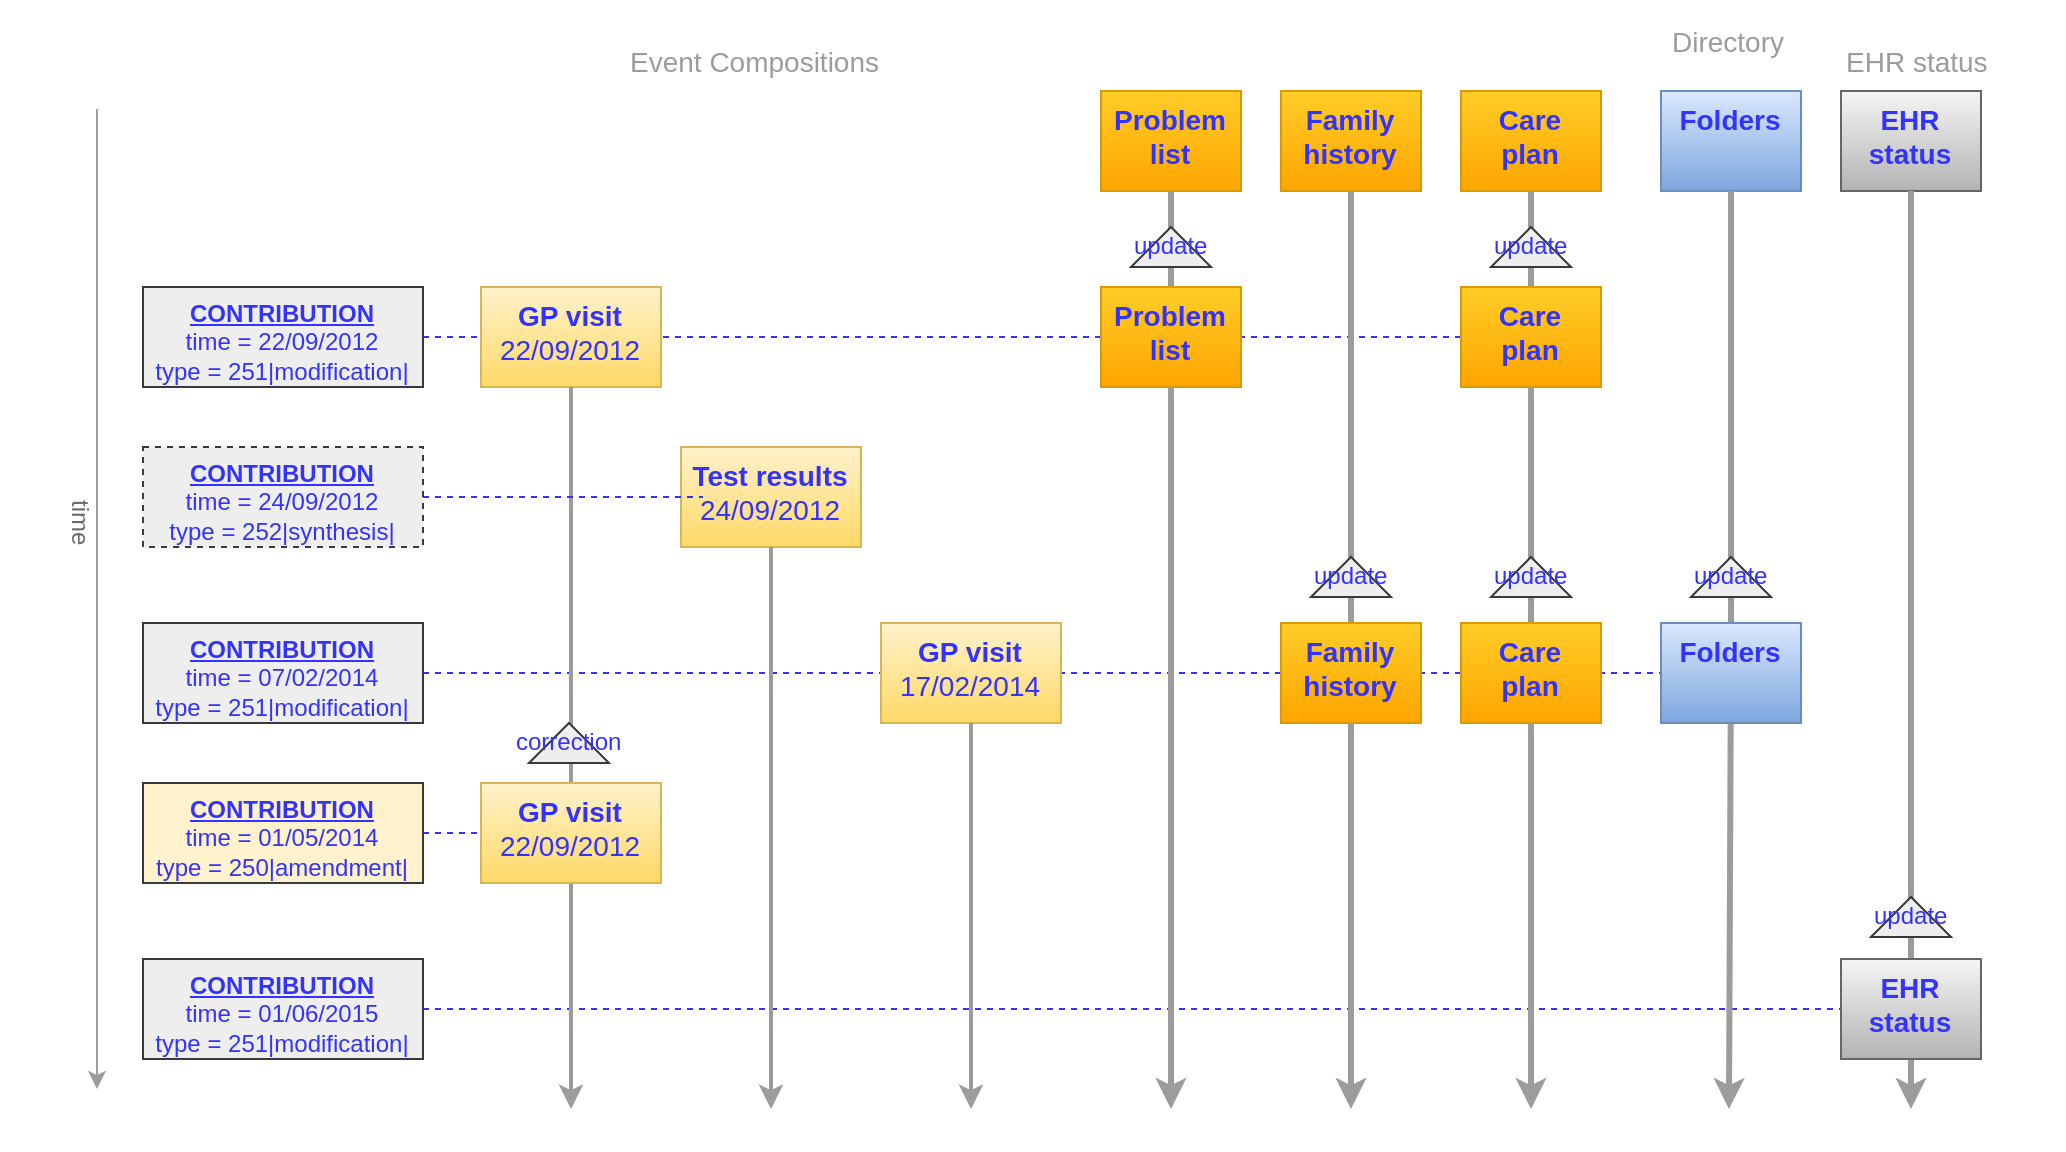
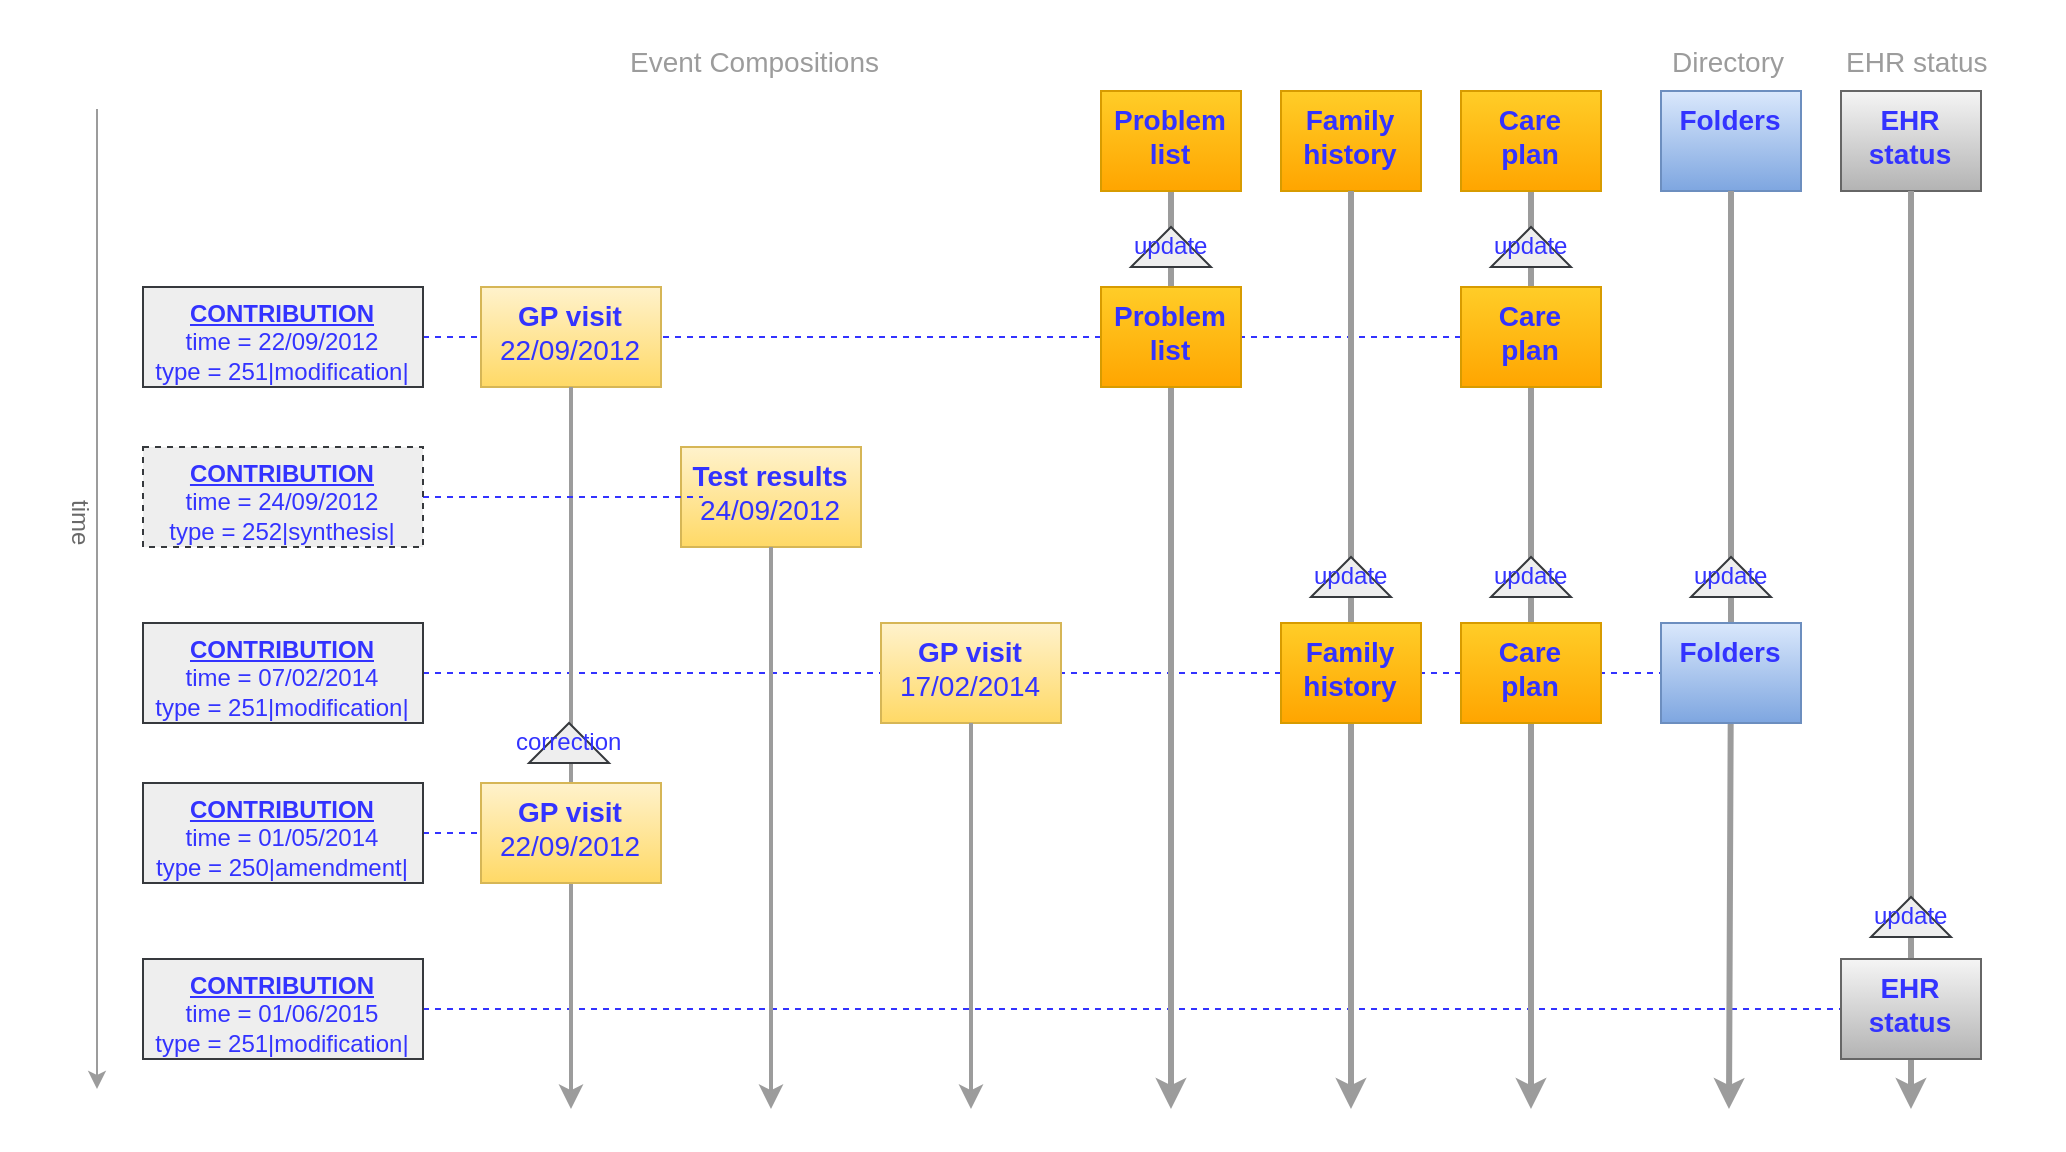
node "Directory": moved (1739, 41) -> (1739, 61)
node "CONTRIBUTIONtime = 01/05/2014type = 250|amendment|": fillcolor #fff2cc -> #eeeeee
